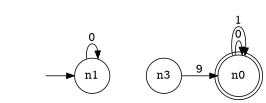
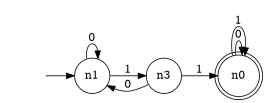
edge "n3" -> "n0": label "9" -> "1"
edge "n1" -> "n3": added, label "1"
edge "n3" -> "n1": added, label "0"
